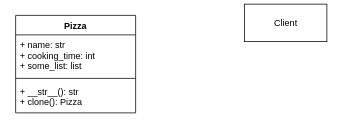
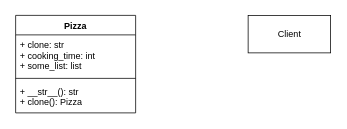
node "Client": moved (285, 23) -> (289, 34)
node "+ name: str + cooking_time: int + some_list: list": label "+ name: str + cooking_time: int + some_list: list" -> "+ clone: str + cooking_time: int + some_list: list"
